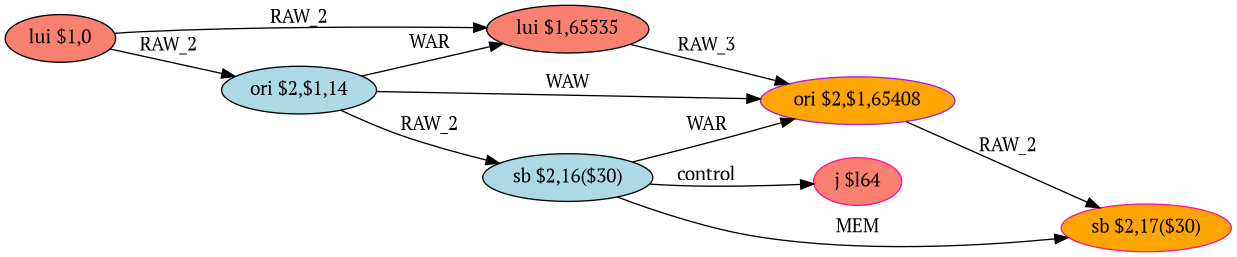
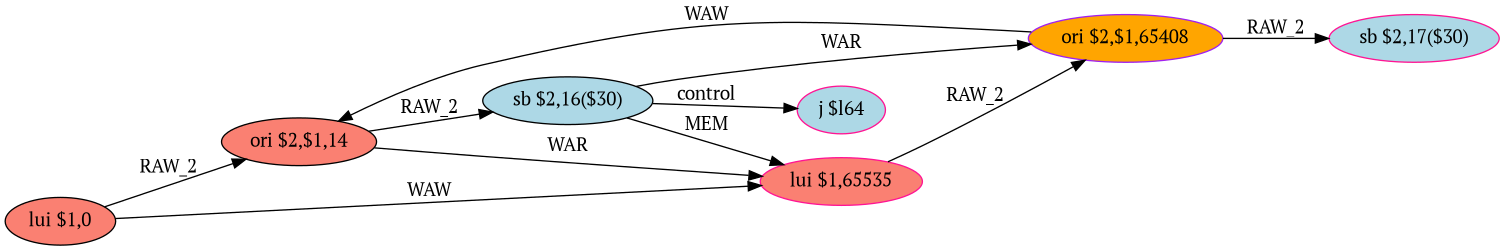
edge "lui $1,0" -> "lui $1,65535": label "RAW_2" -> "WAW"
node "lui $1,65535": color black -> deeppink
edge "lui $1,65535" -> "ori $2,$1,65408": label "RAW_3" -> "RAW_2"
node "ori $2,$1,14": fillcolor lightblue -> salmon
edge "ori $2,$1,14" -> "ori $2,$1,65408": reversed
node "j $l64": fillcolor salmon -> lightblue
node "sb $2,17($30)": fillcolor orange -> lightblue
edge "sb $2,16($30)" -> "sb $2,17($30)": now "sb $2,16($30)" -> "lui $1,65535"
